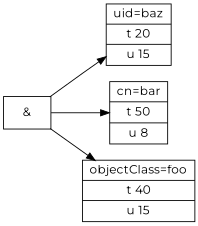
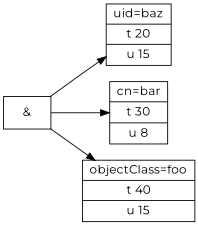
node "cn=bar": text "t 50" -> "t 30"
